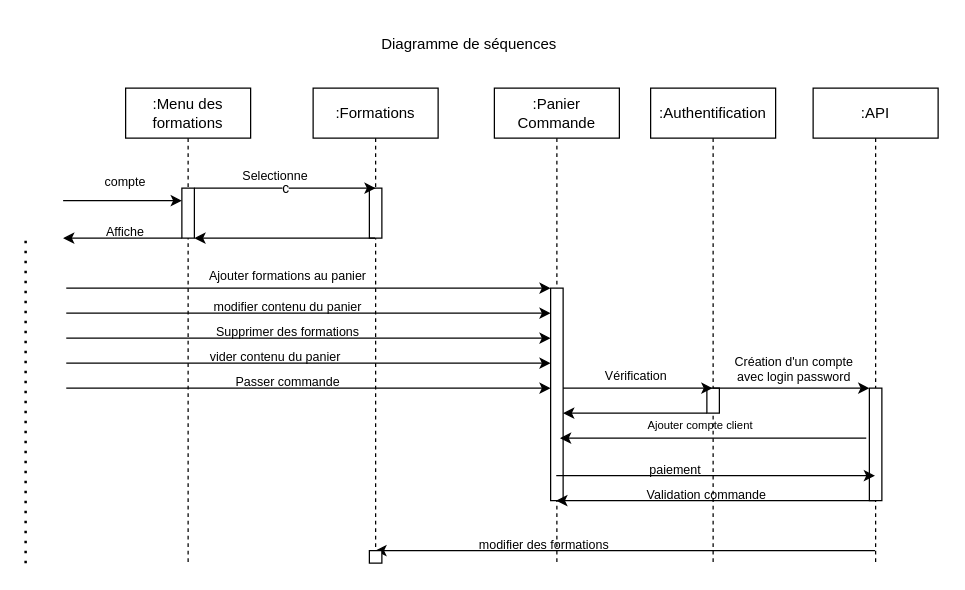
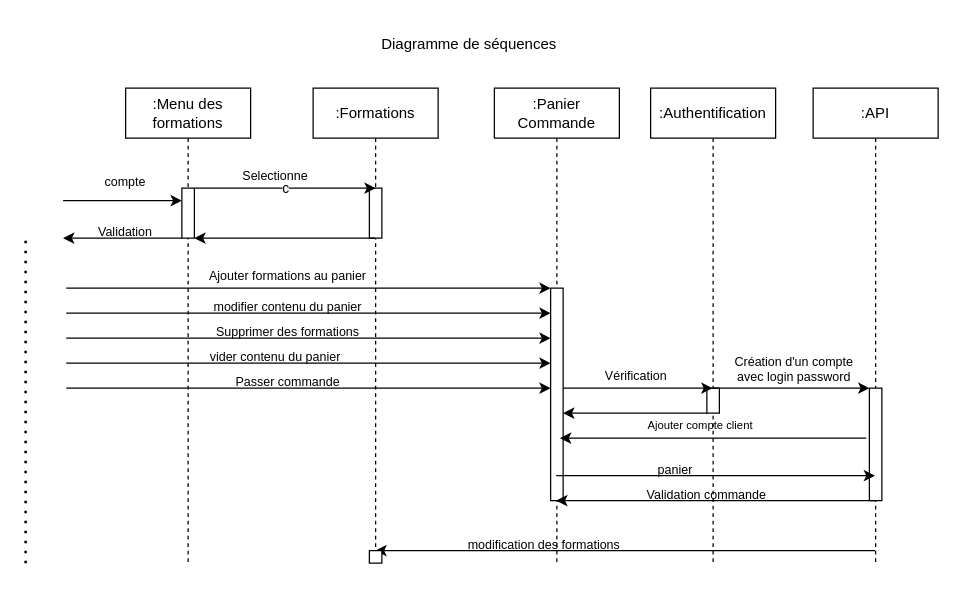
node "Affiche": label "Affiche" -> "Validation"
node "paiement": label "paiement" -> "panier"
node "modifier des formations": label "modifier des formations" -> "modification des formations"
